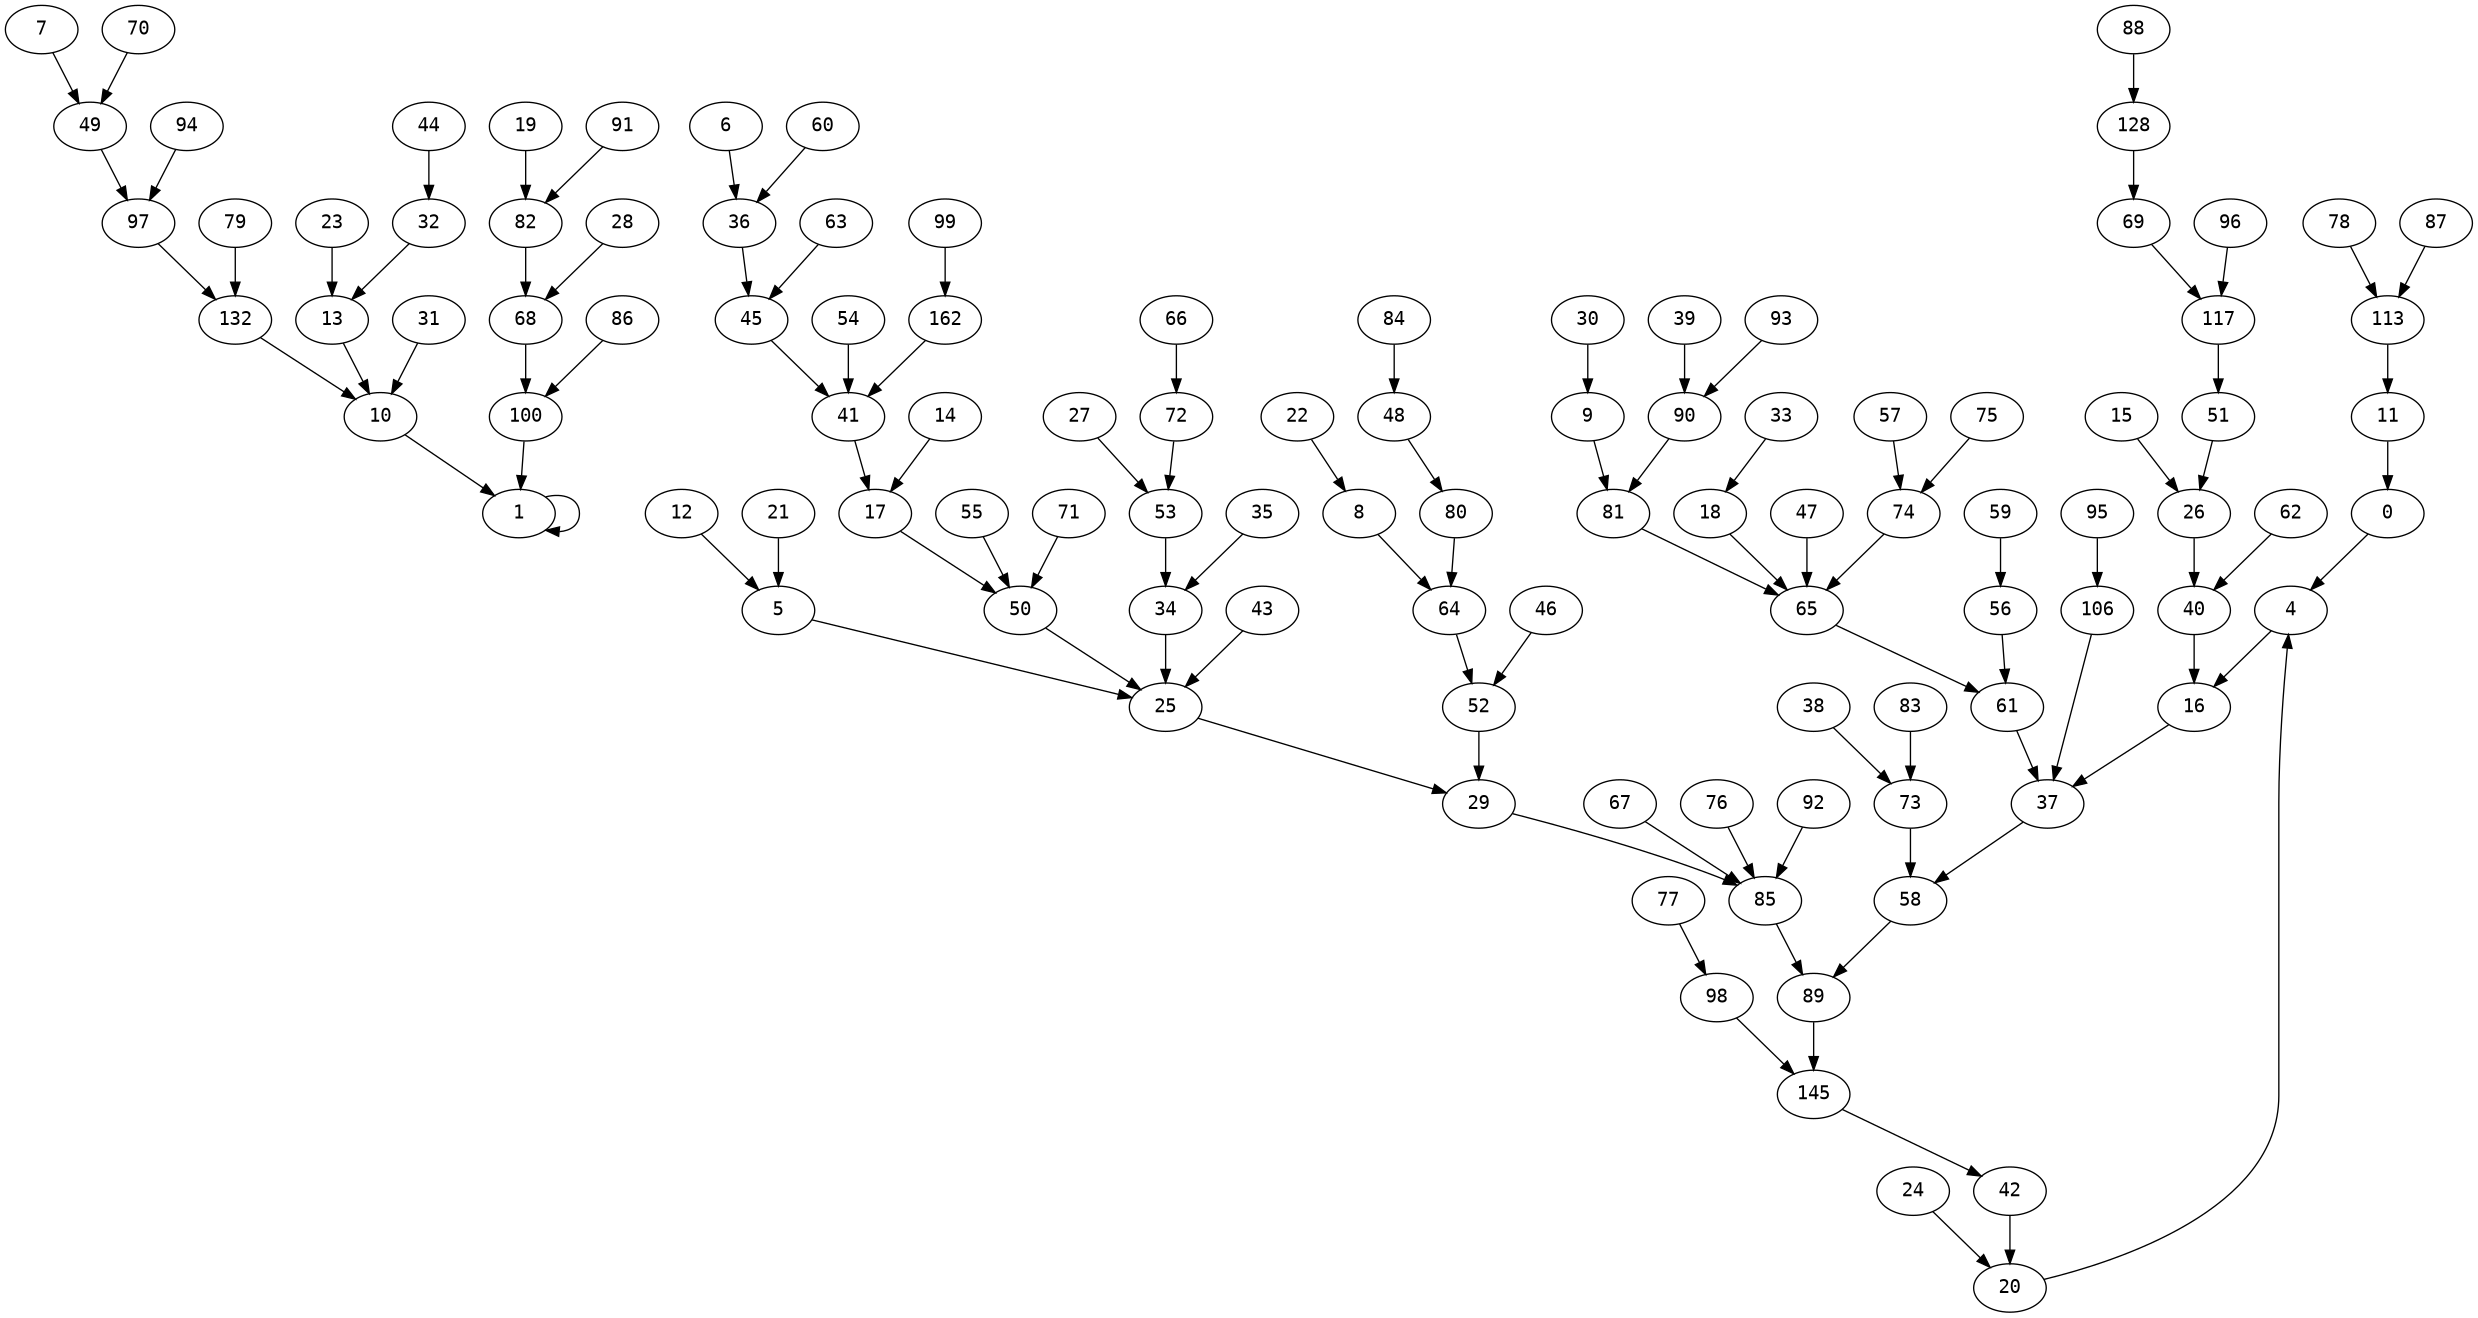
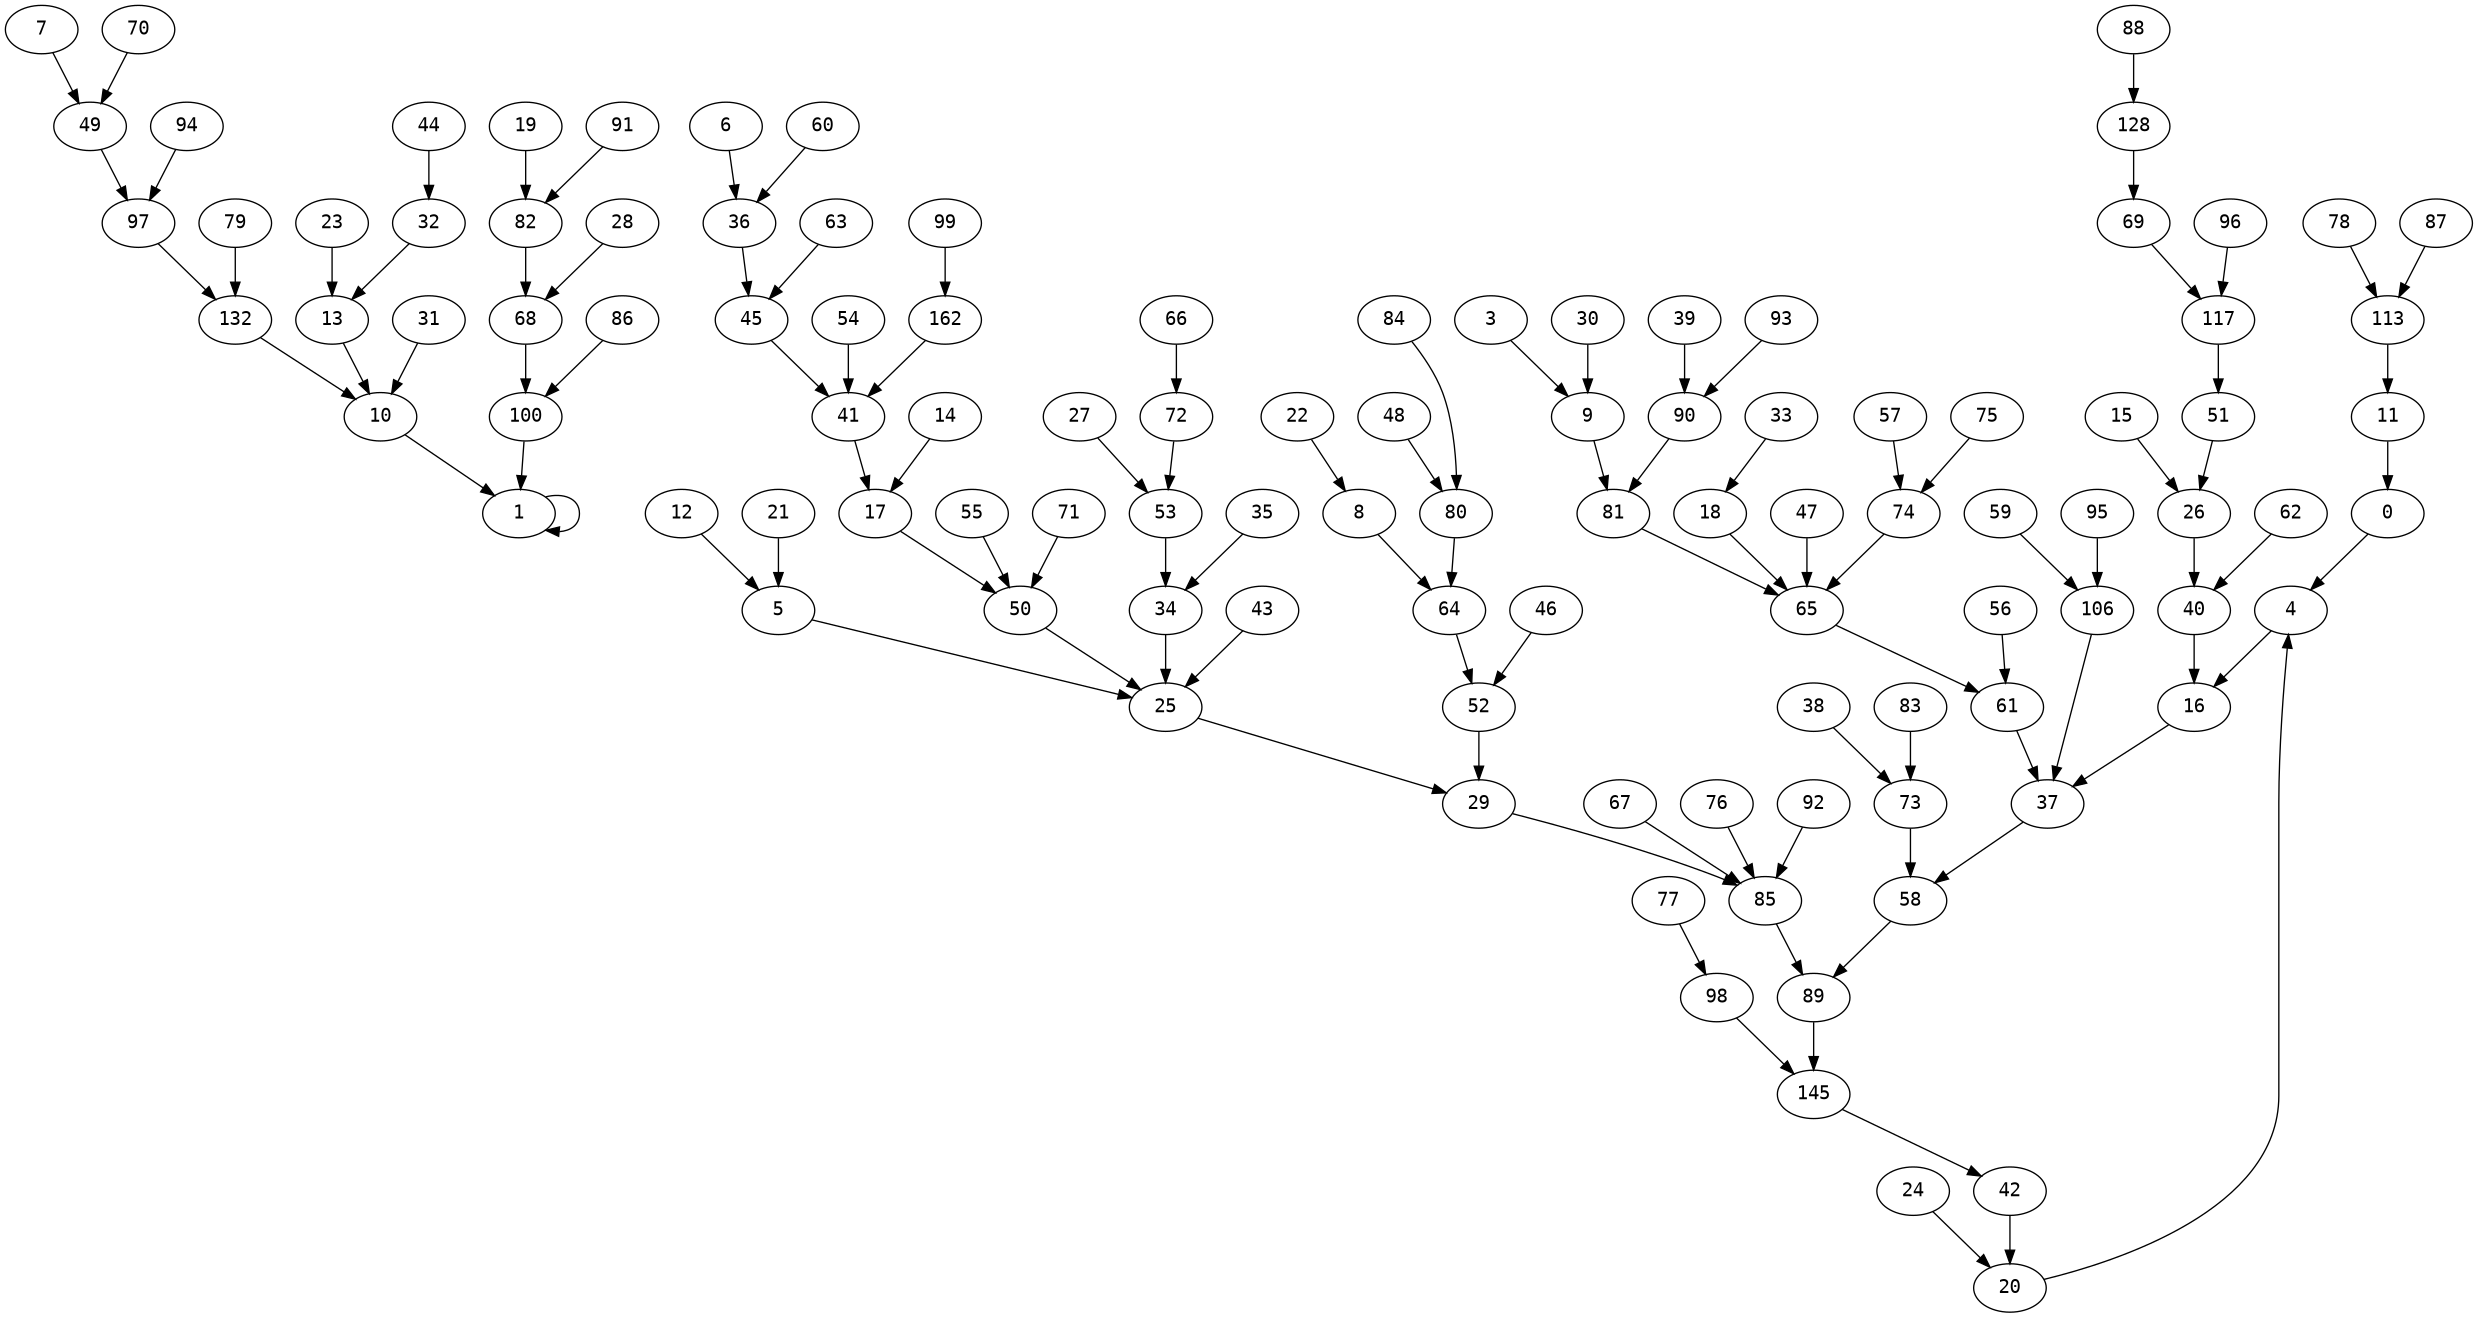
node "3": added
edge "84" -> "48": now "84" -> "80"
edge "59" -> "56": now "59" -> "106"
